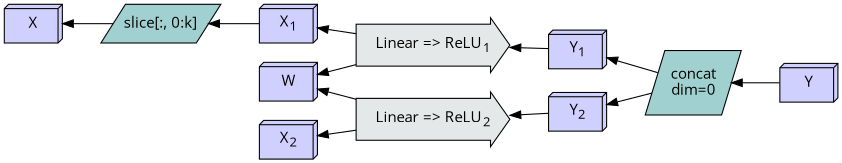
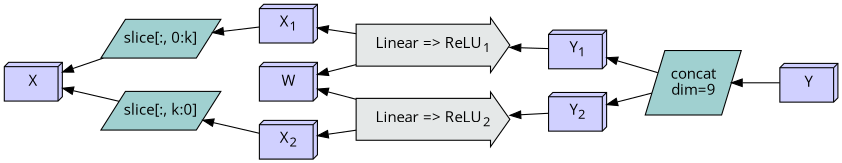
node "concat": text "dim=0" -> "dim=9"
node "slice[:, k:0]": added
